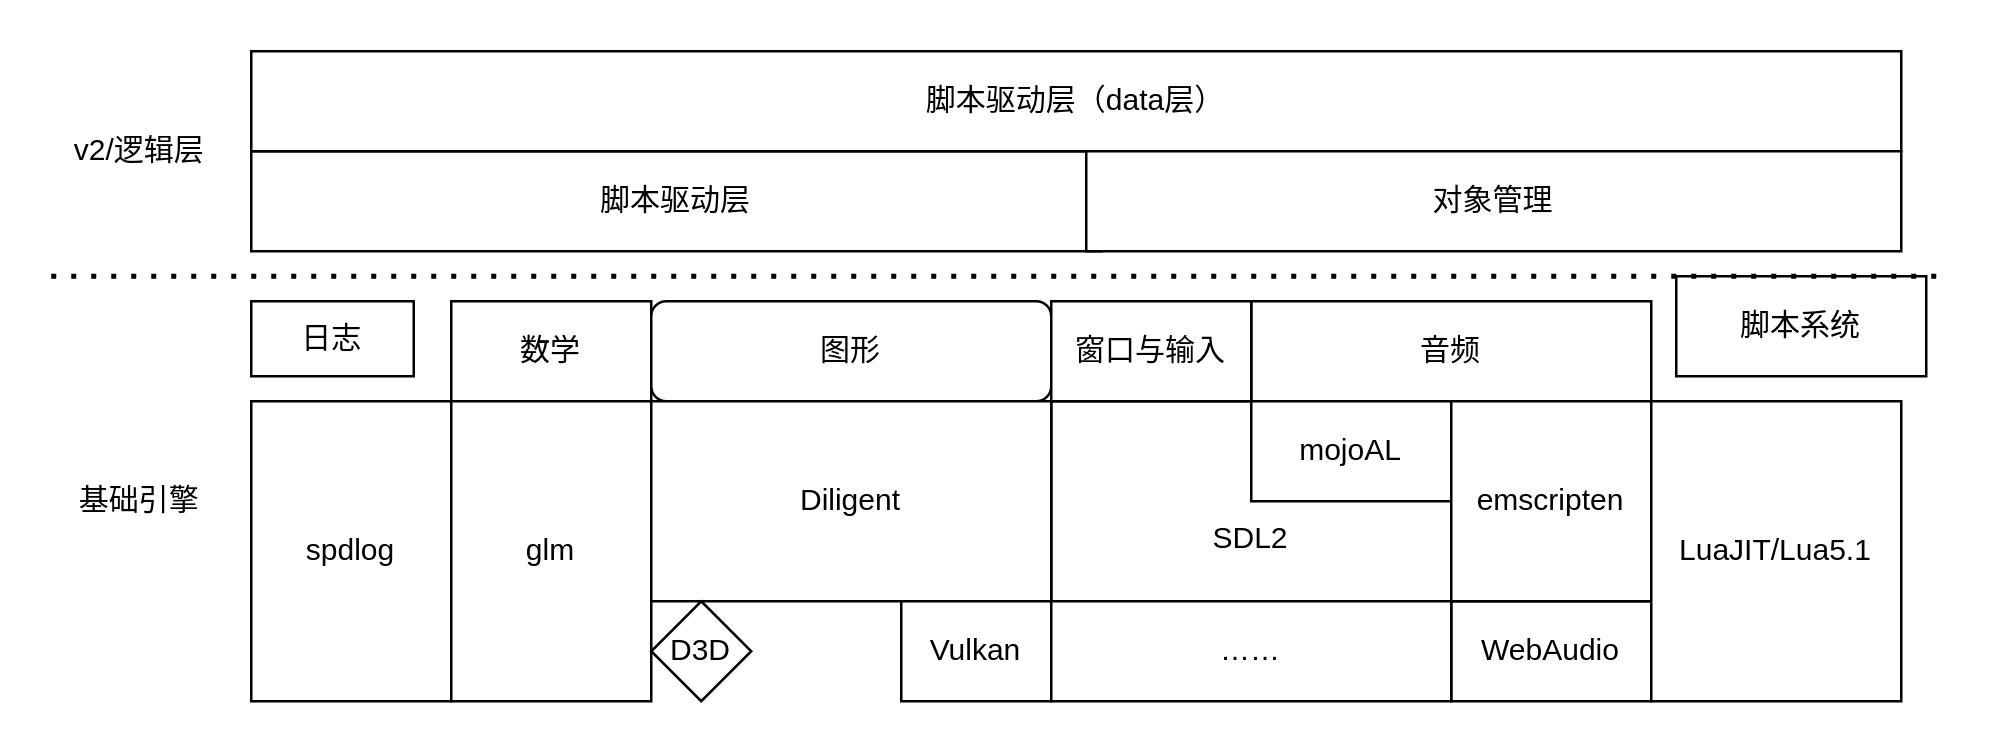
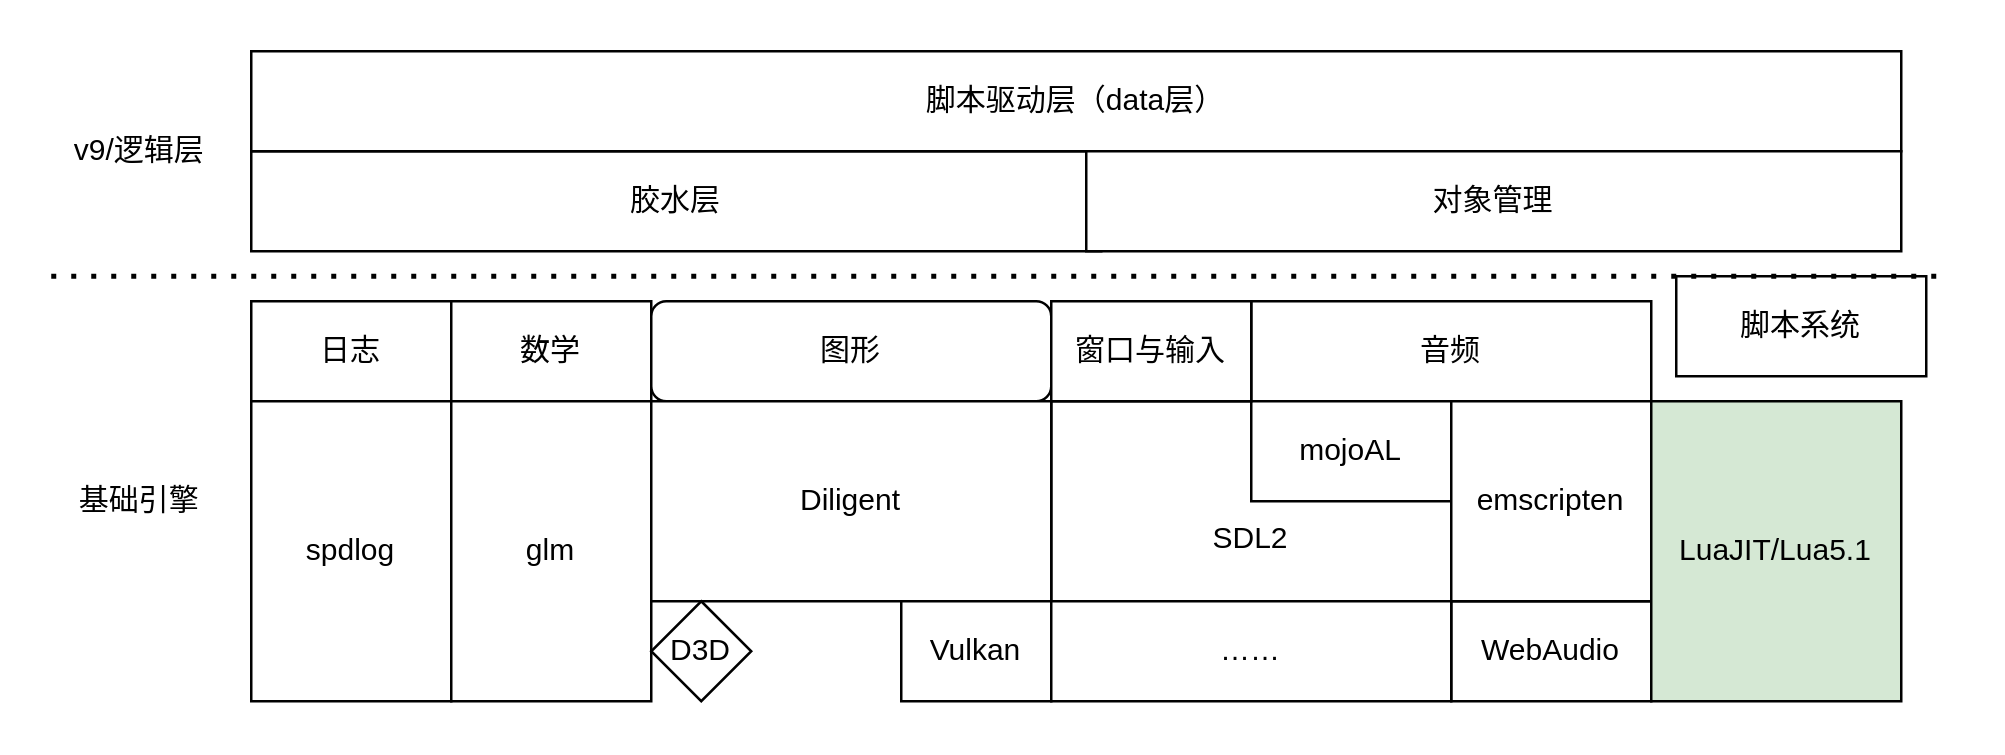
node "v2/逻辑层": label "v2/逻辑层" -> "v9/逻辑层"
node "脚本驱动层": label "脚本驱动层" -> "胶水层"
node "日志": size 163x75 -> 200x100
node "LuaJIT/Lua5.1": fillcolor #ffffff -> #d5e8d4
